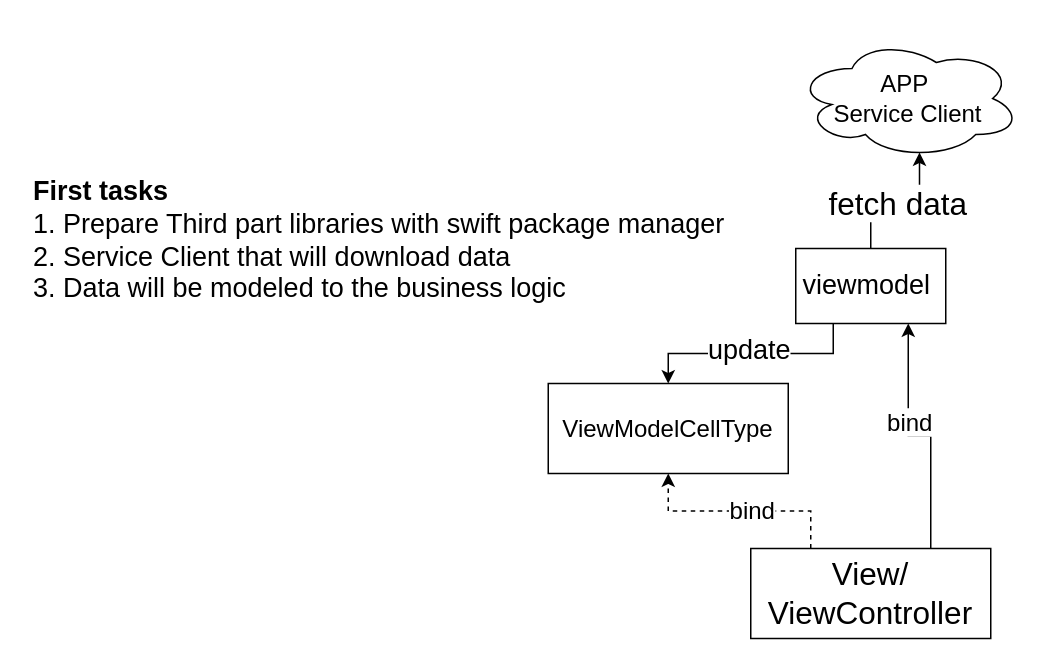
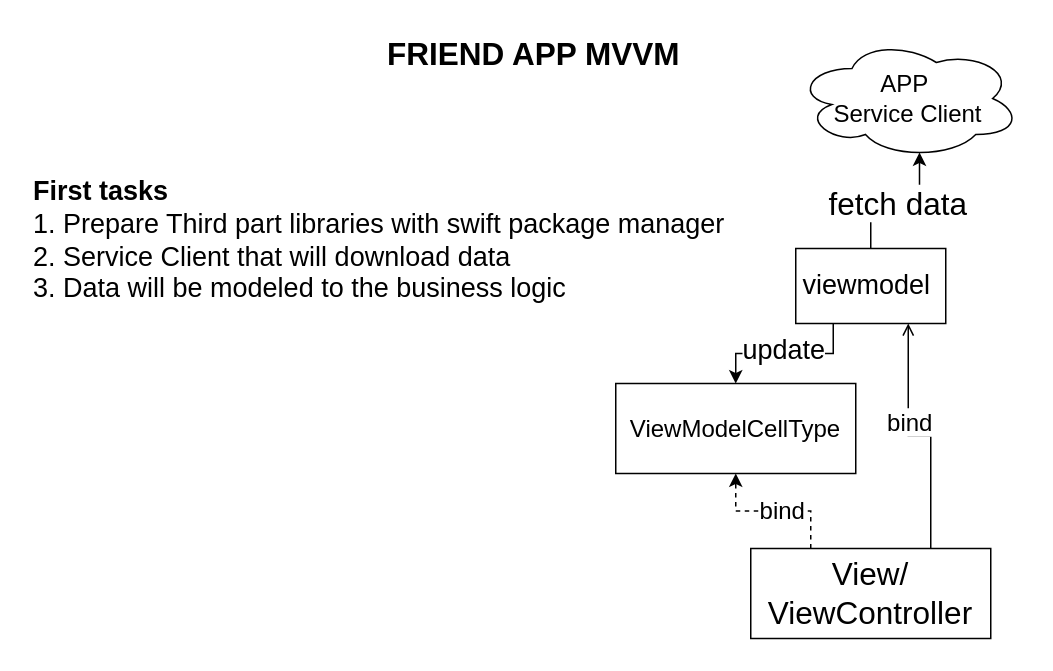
node "FRIEND APP MVVM": added
edge "View/ ViewController" -> "viewmodel": arrowhead classic -> open
node "ViewModelCellType": moved (668, 428) -> (736, 428)
